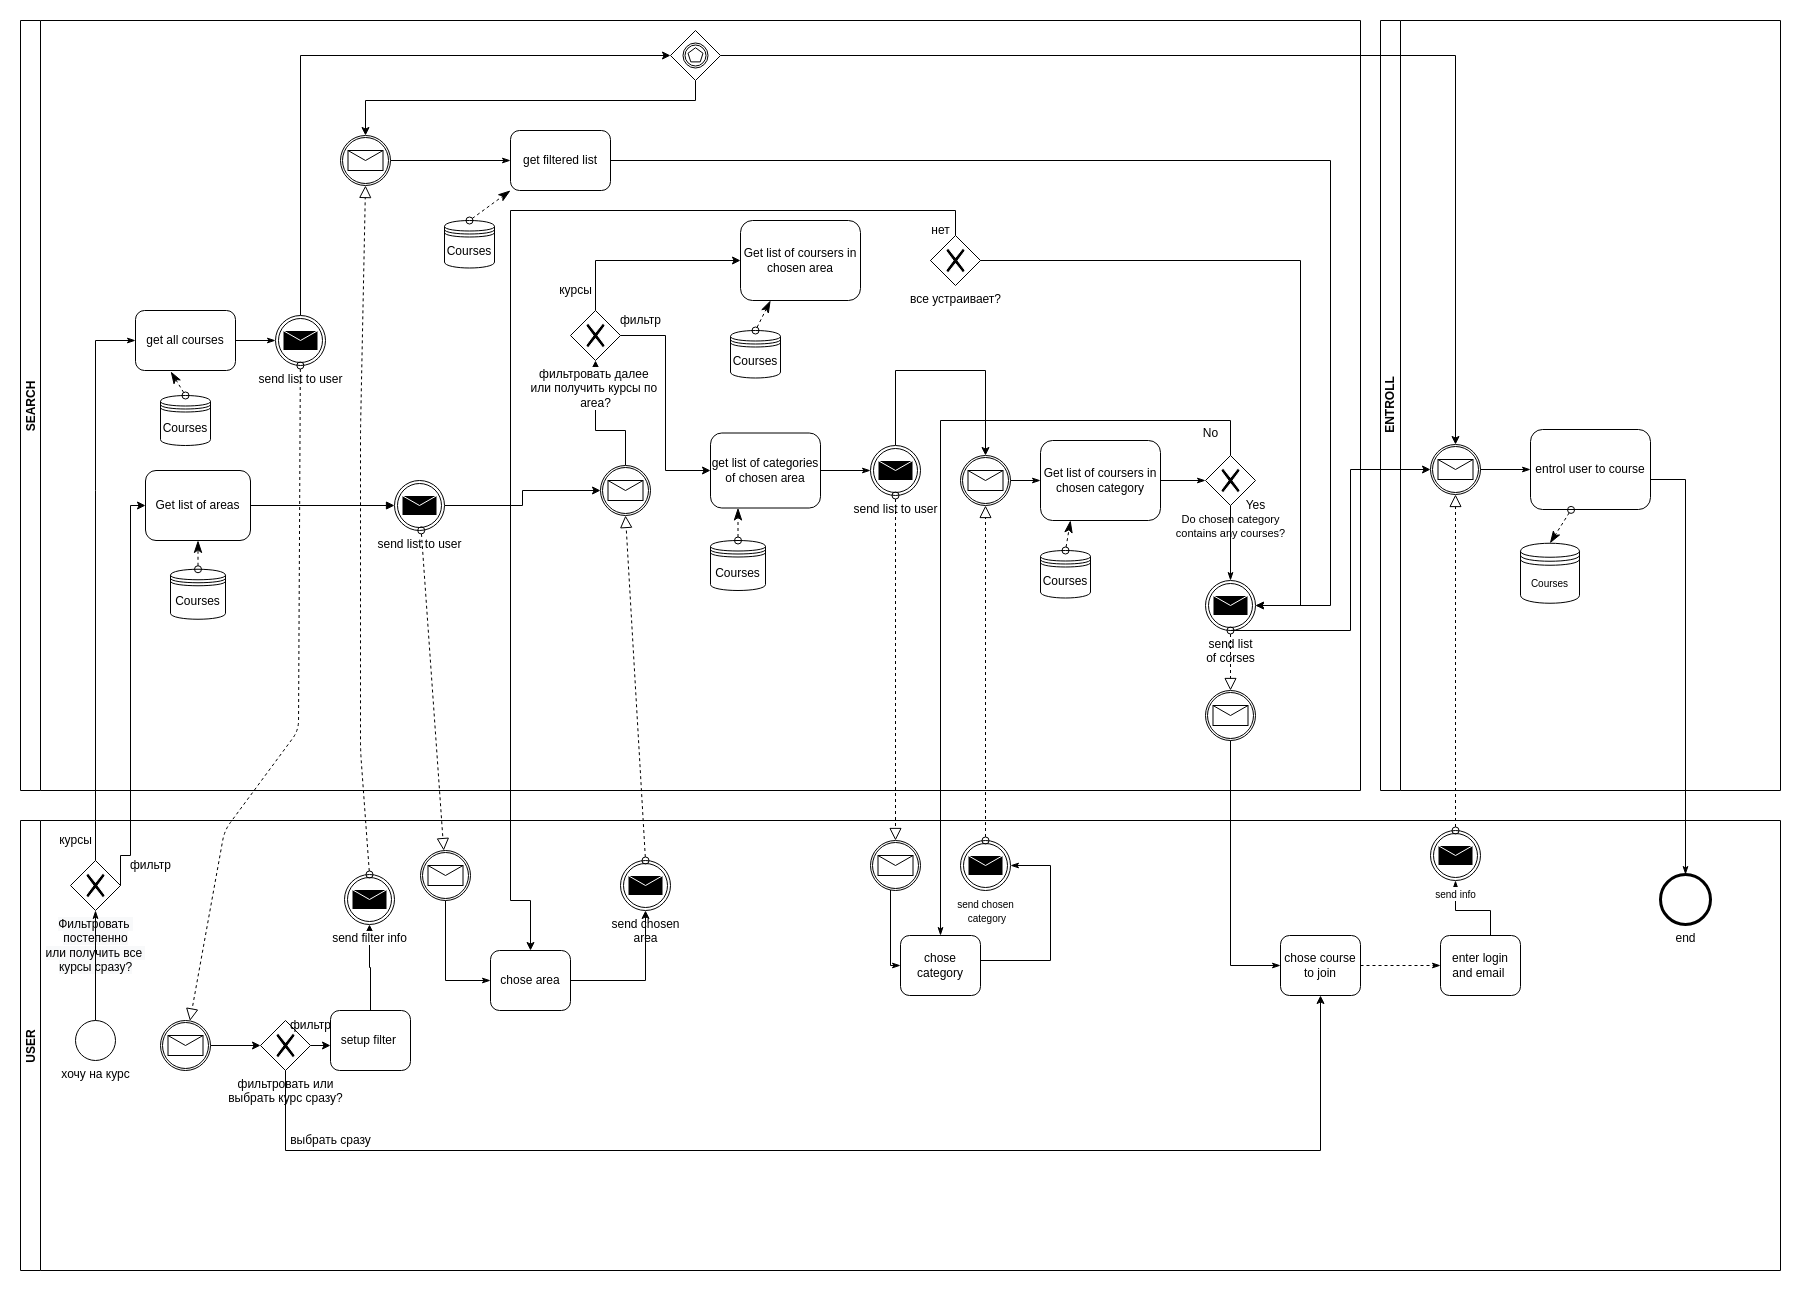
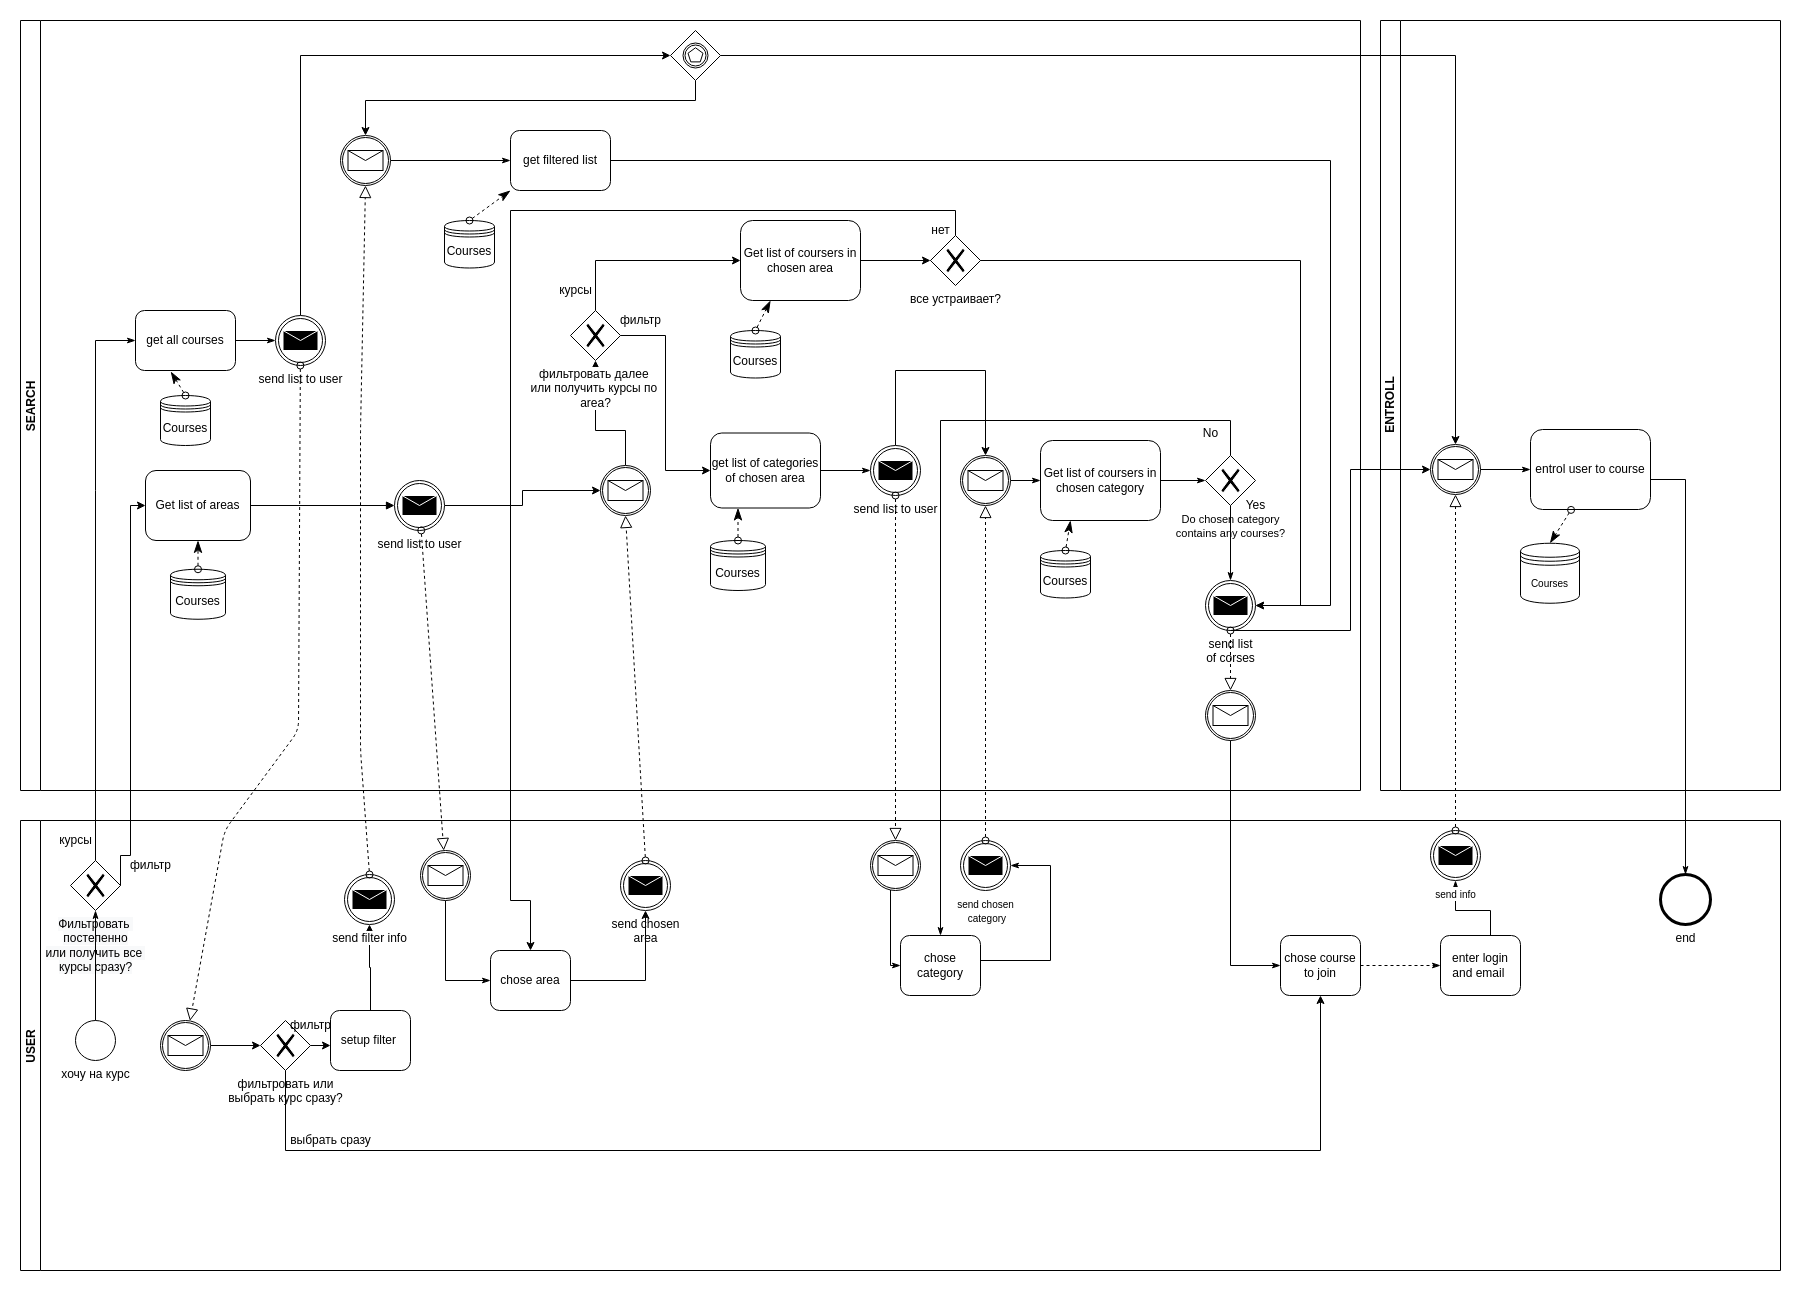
edge "Get list of coursers in chosen area" -> "все устраивает?": added
